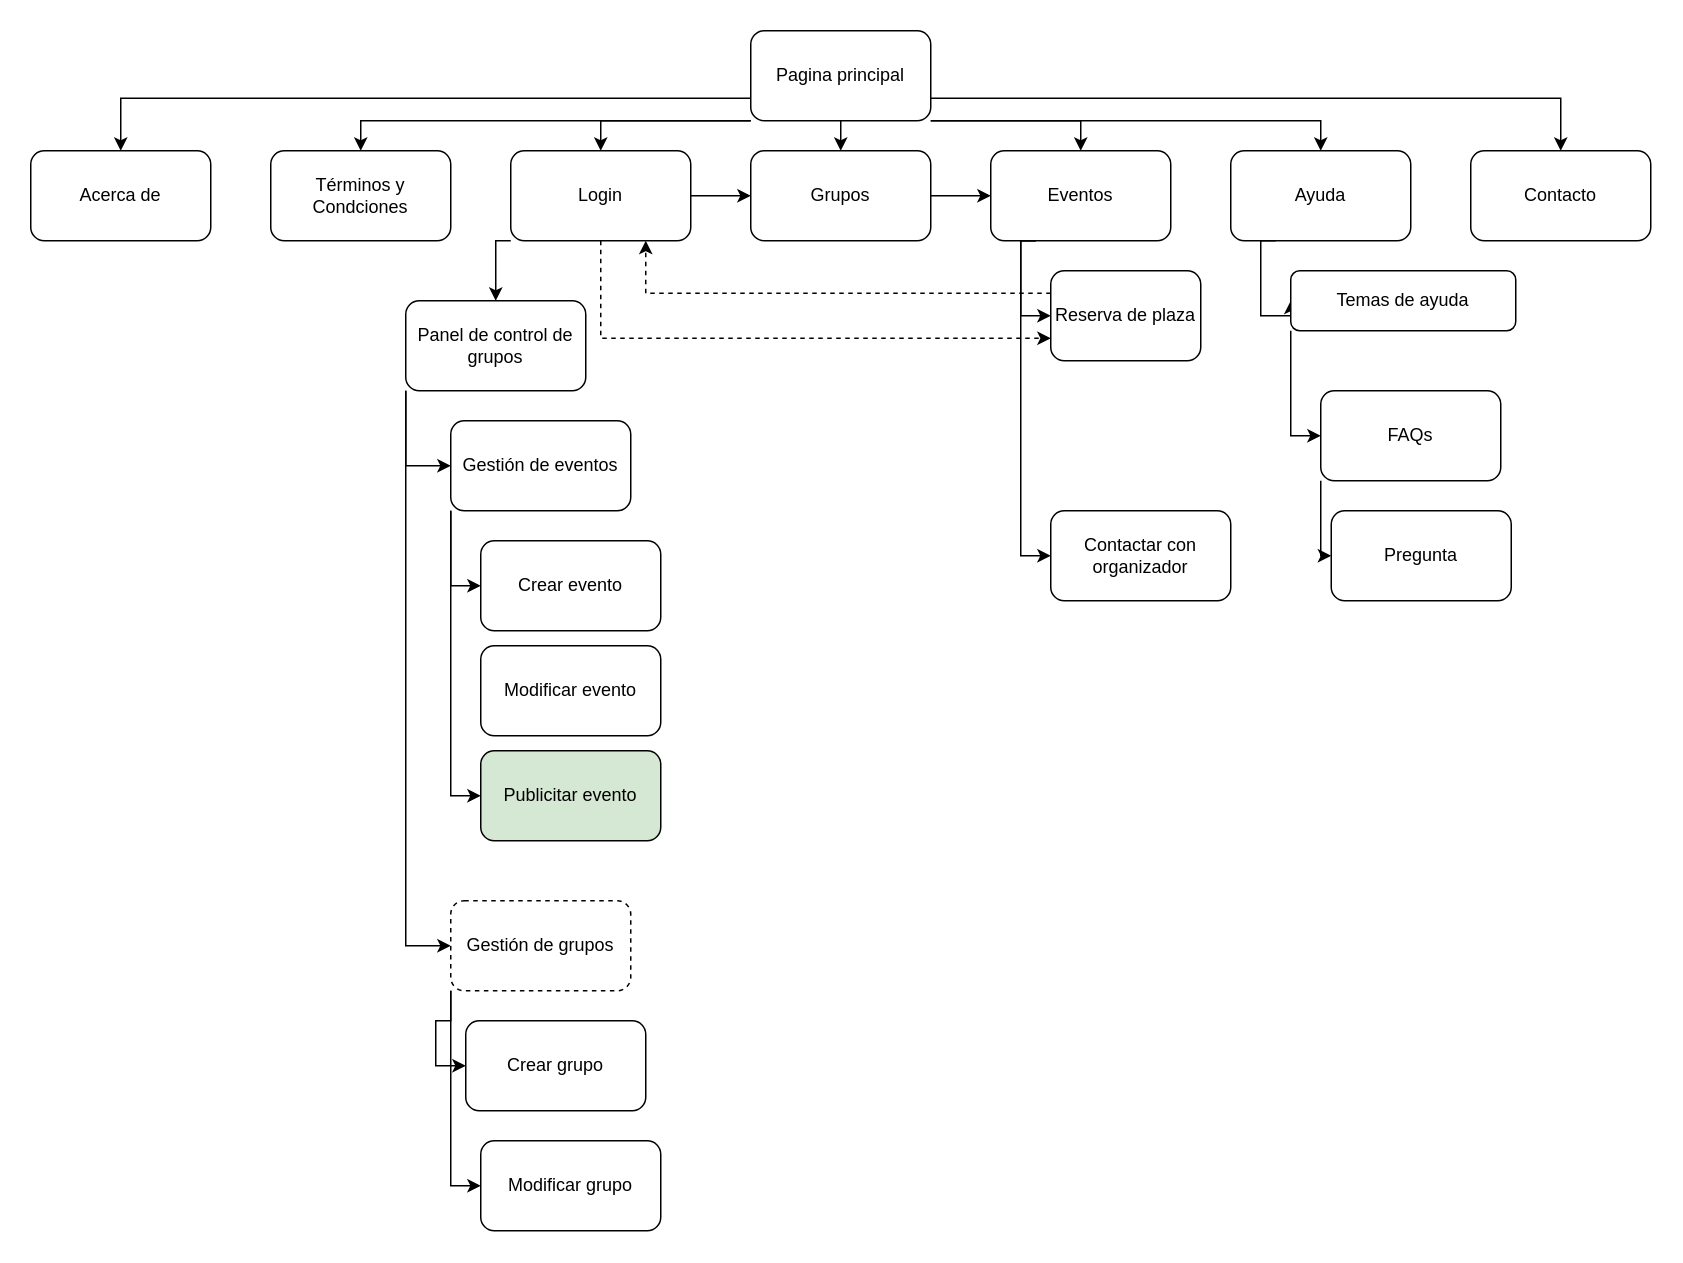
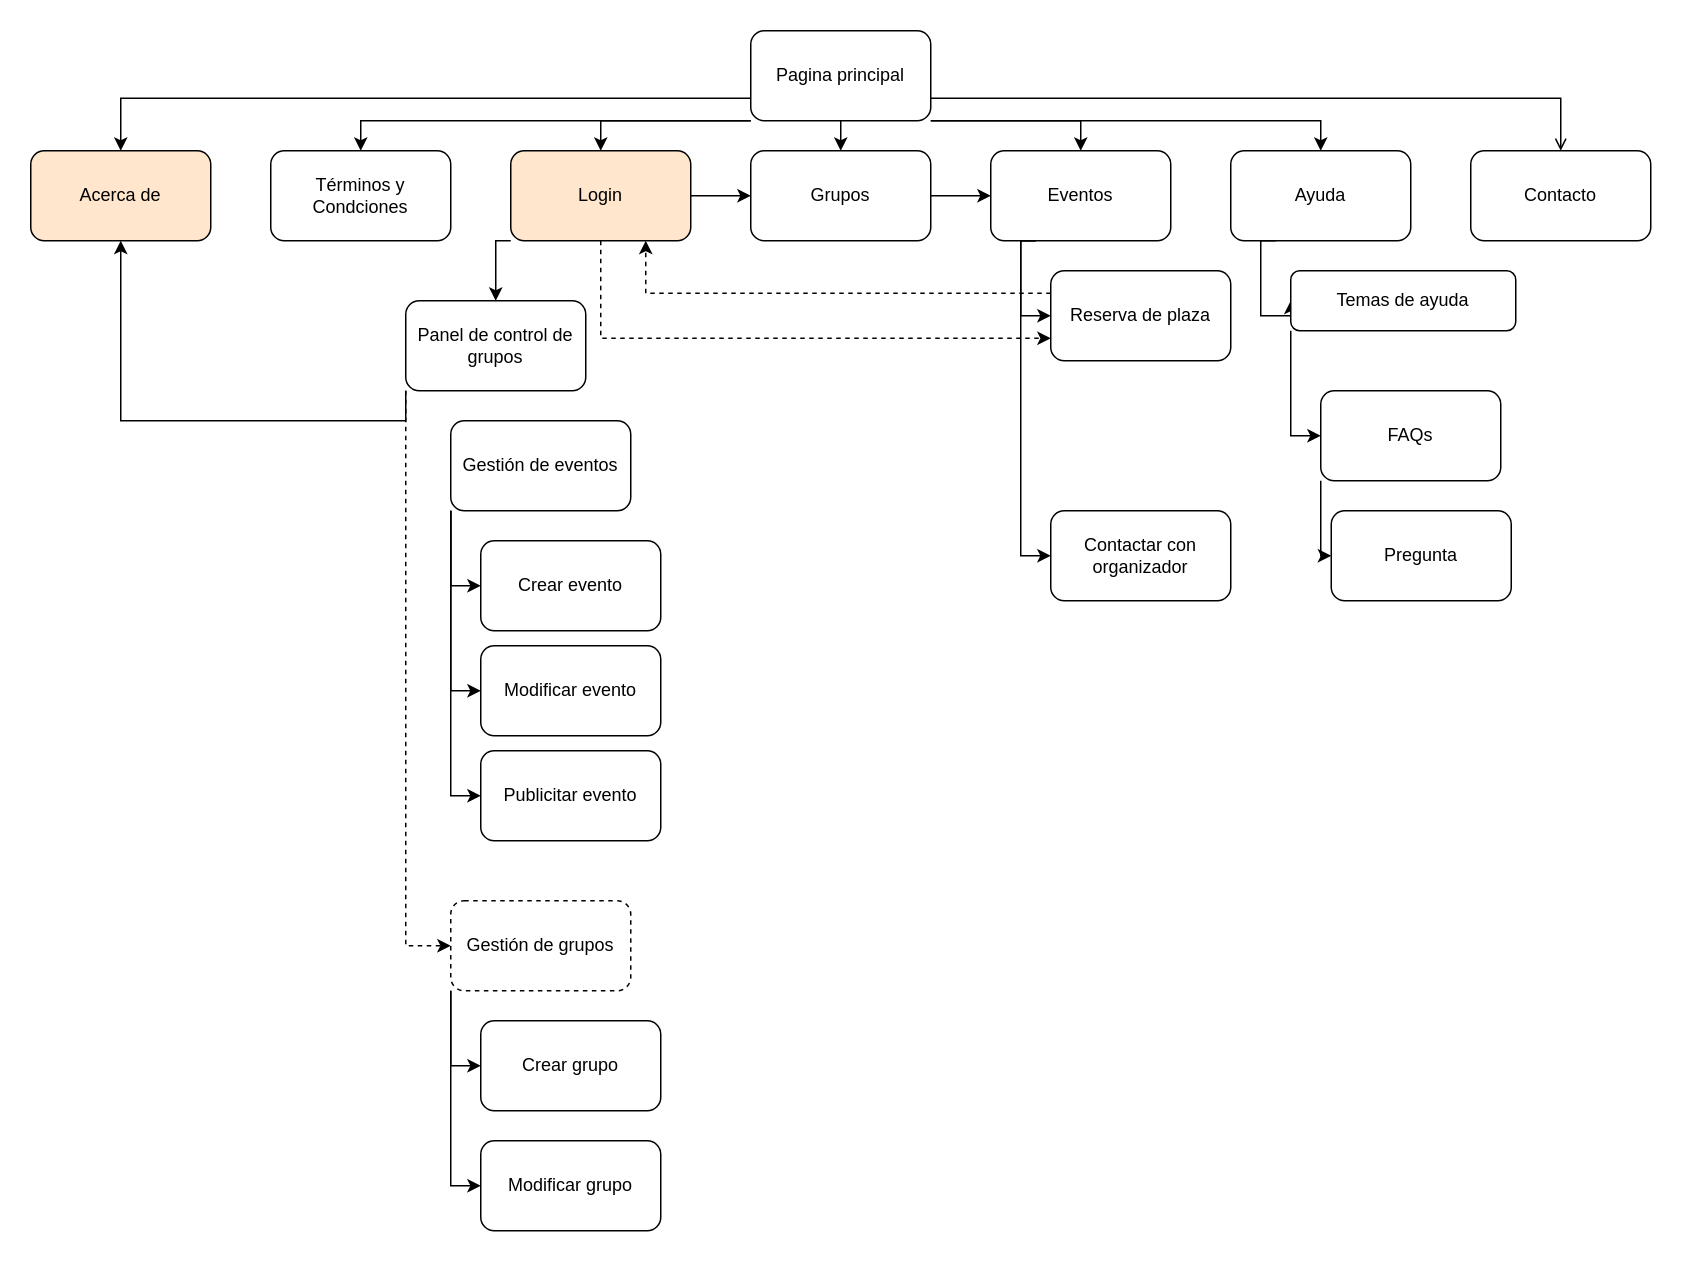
edge "Pagina principal" -> "Contacto": arrowhead classic -> open
node "Acerca de": fillcolor #ffffff -> #ffe6cc
node "Login": fillcolor #ffffff -> #ffe6cc
node "Reserva de plaza": size 150x90 -> 180x90
edge "Panel de control de grupos" -> "Gestión de eventos": now "Panel de control de grupos" -> "Acerca de"
edge "Gestión de eventos" -> "Modificar evento": added
edge "Panel de control de grupos" -> "Gestión de grupos": style solid -> dashed
node "Publicitar evento": fillcolor #d5e8d4 -> #ffffff
node "Crear grupo": moved (556, 1066) -> (571, 1066)
